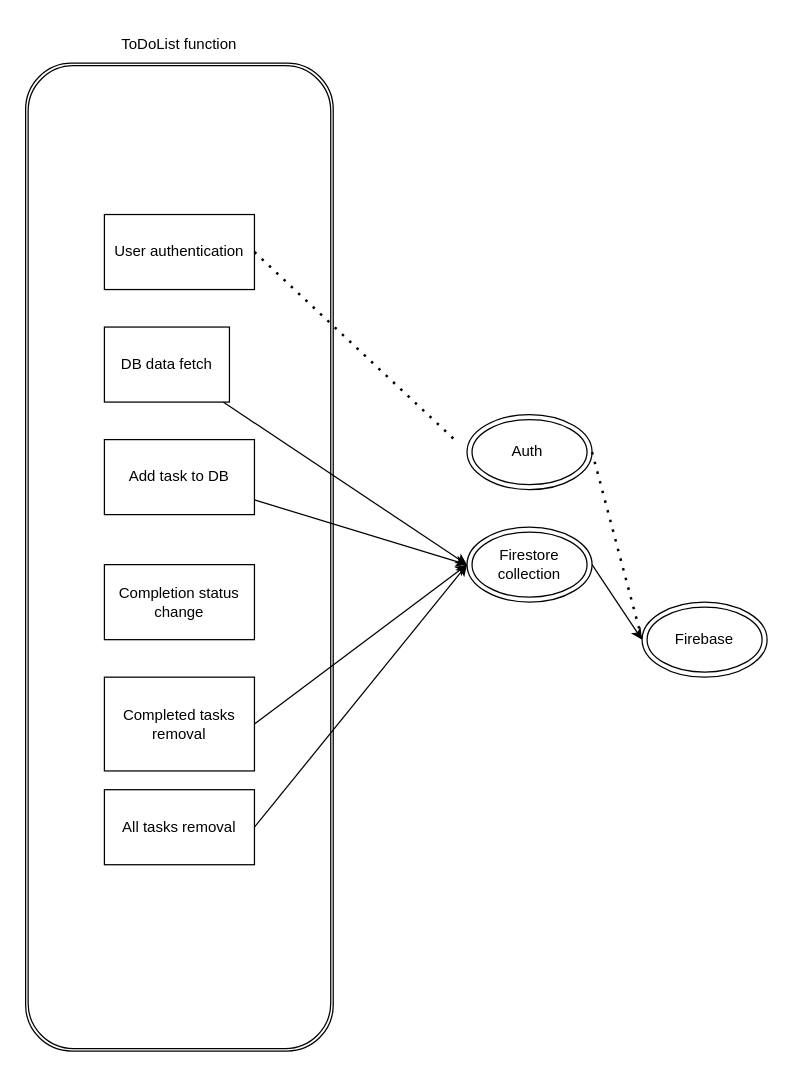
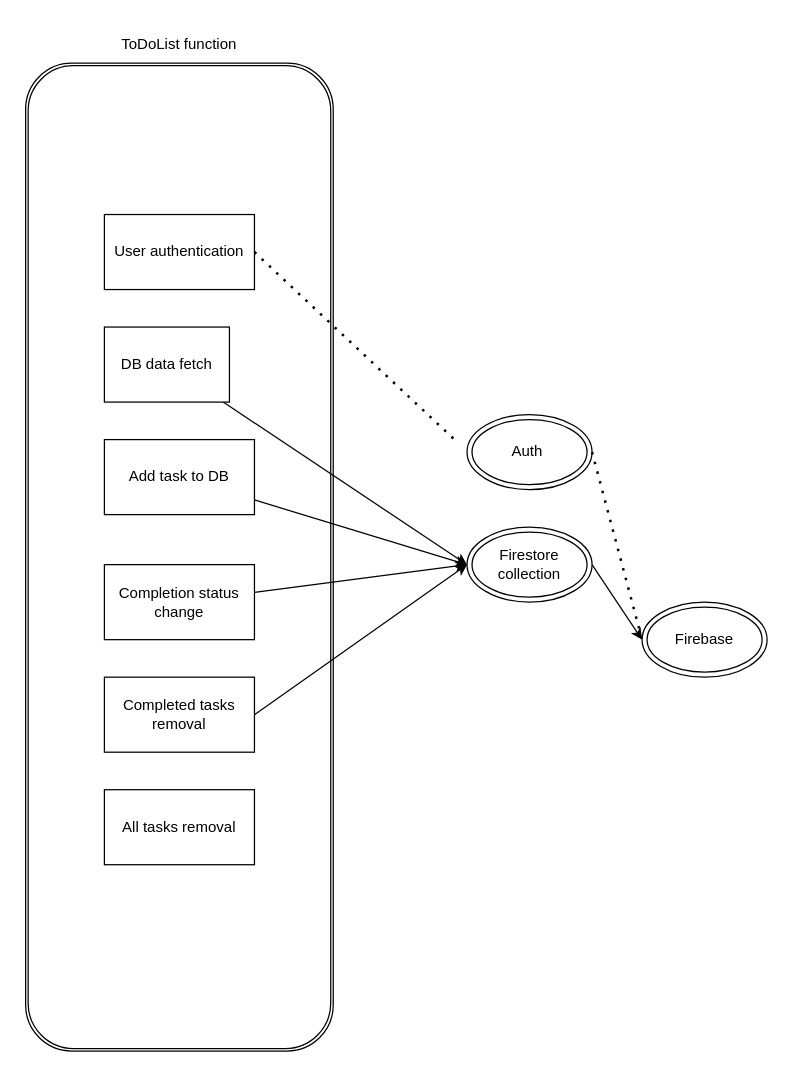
edge "Completion status change" -> "Firestore collection": added
edge "All tasks removal" -> "Firestore collection": removed
node "Completed tasks removal": size 150x94 -> 150x75
